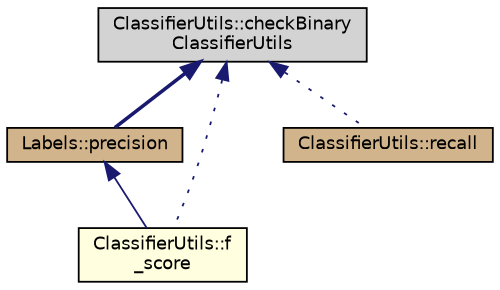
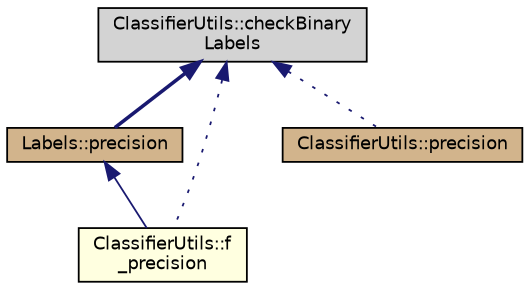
node "ClassifierUtils::checkBinary ClassifierUtils": label "ClassifierUtils::checkBinary ClassifierUtils" -> "ClassifierUtils::checkBinary Labels"
node "ClassifierUtils::recall": label "ClassifierUtils::recall" -> "ClassifierUtils::precision"
node "ClassifierUtils::f _score": label "ClassifierUtils::f _score" -> "ClassifierUtils::f _precision"
